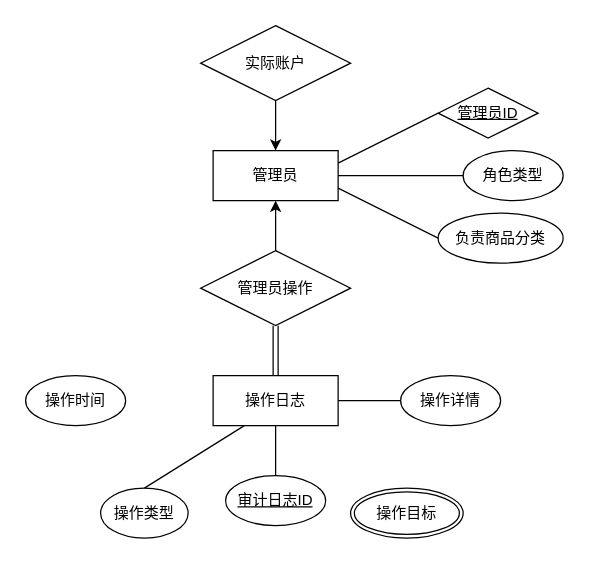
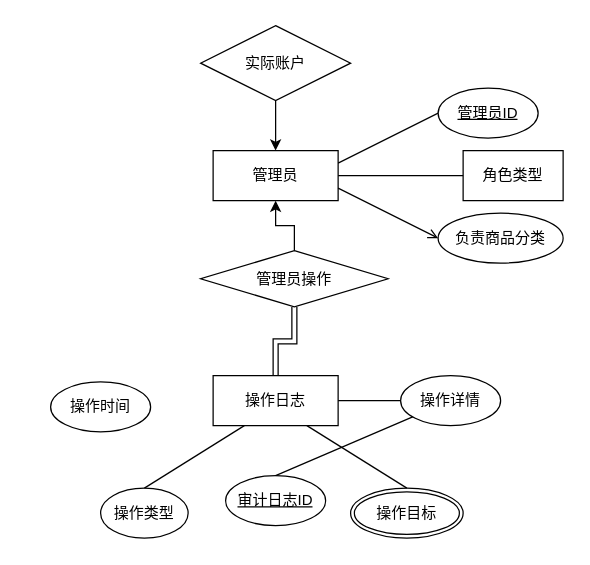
node "管理员ID": shape diamond -> ellipse
node "角色类型": shape ellipse -> rectangle
edge "管理员" -- "负责商品分类": arrowhead none -> open
node "管理员操作": size 150x75 -> 188x56
node "操作时间": moved (76, 401) -> (101, 407)
edge "操作日志" -- "审计日志ID": now "操作详情" -- "审计日志ID"
edge "操作日志" -- "操作目标": added
